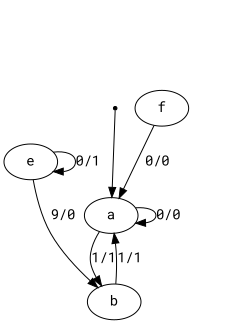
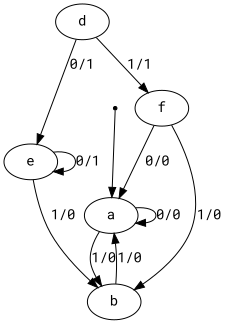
node "d": added
edge "f" -> "b": added, label "1/0"
edge "e" -> "b": label "9/0" -> "1/0"
edge "a" -> "b": label "1/1" -> "1/0"
edge "b" -> "a": label "1/1" -> "1/0"
